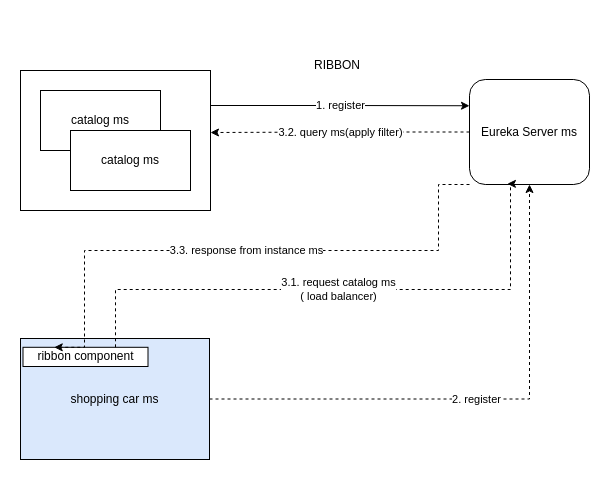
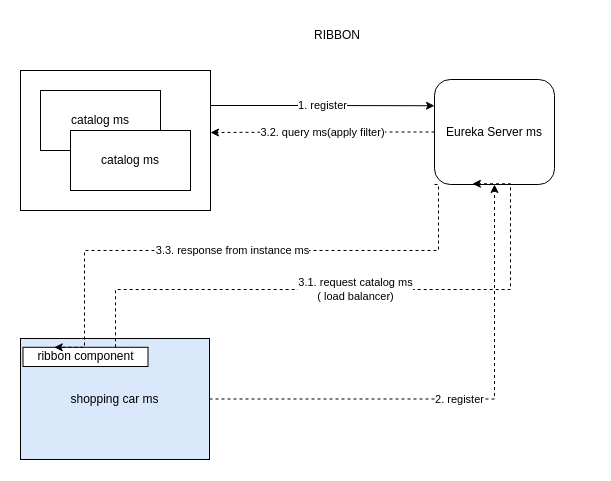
node "RIBBON": moved (338, 66) -> (338, 36)
node "Eureka Server ms": moved (530, 132) -> (495, 132)
